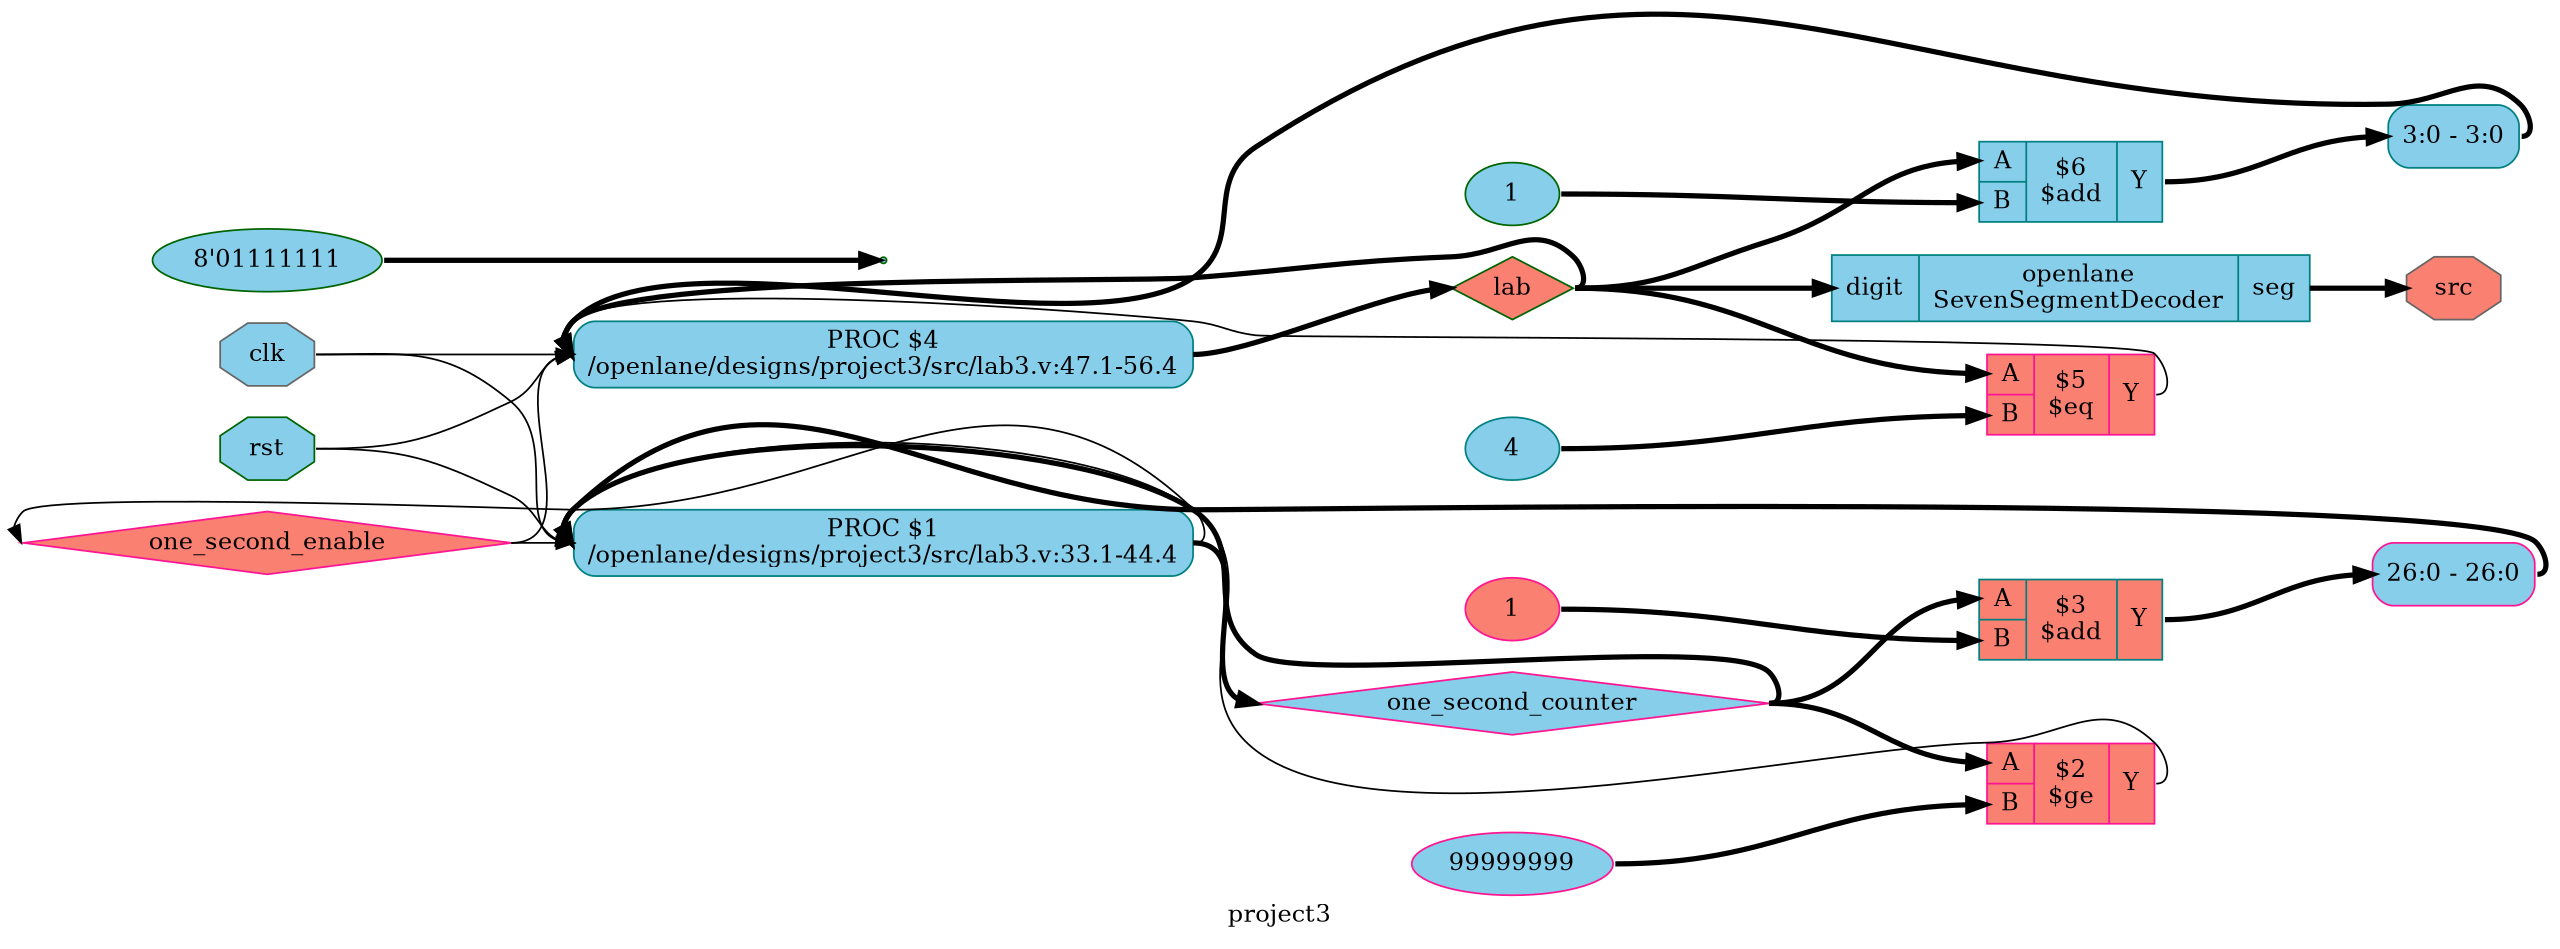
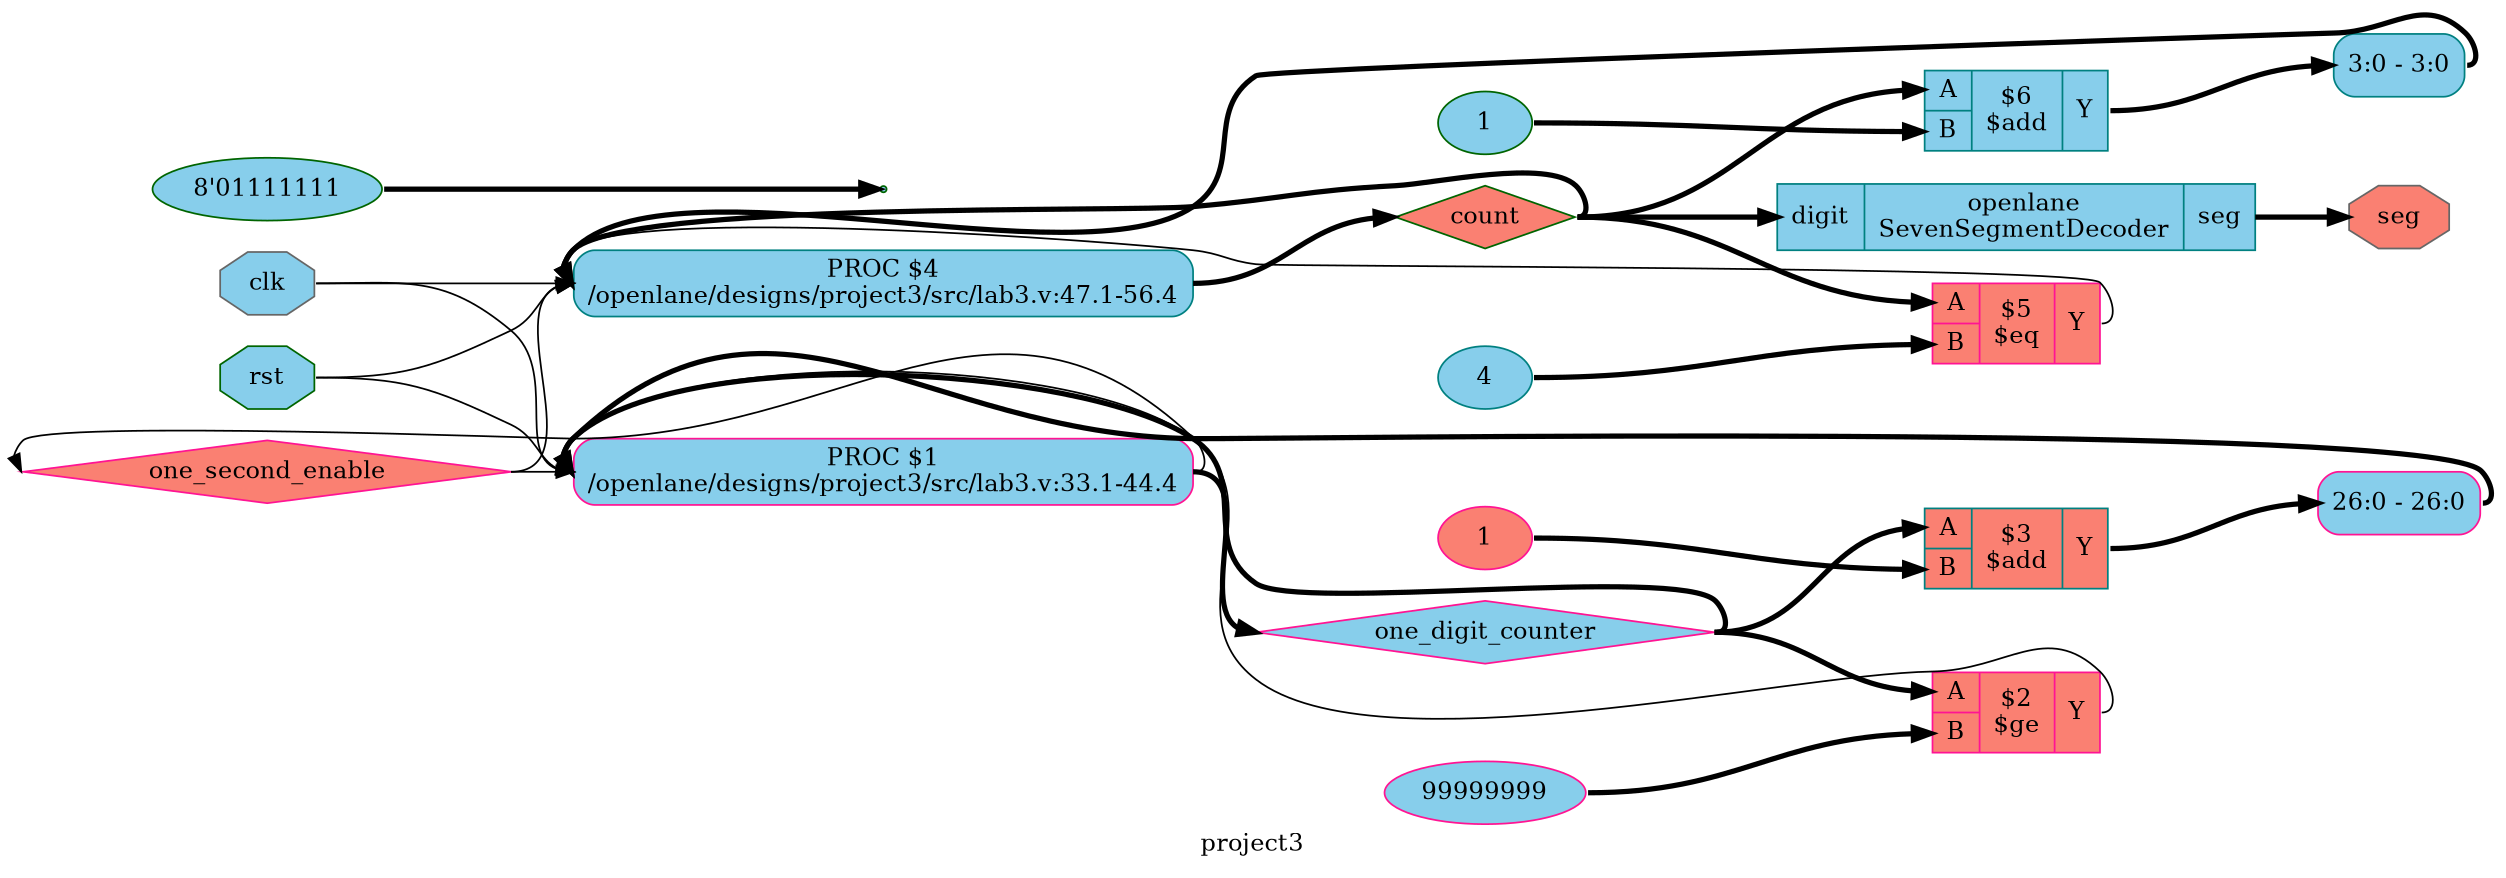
node "lab": label "lab" -> "count"
node "src": label "src" -> "seg"
node "PROC $1 /openlane/designs/project3/src/lab3.v:33.1-44.4": color teal -> deeppink
node "one_second_counter": label "one_second_counter" -> "one_digit_counter"
